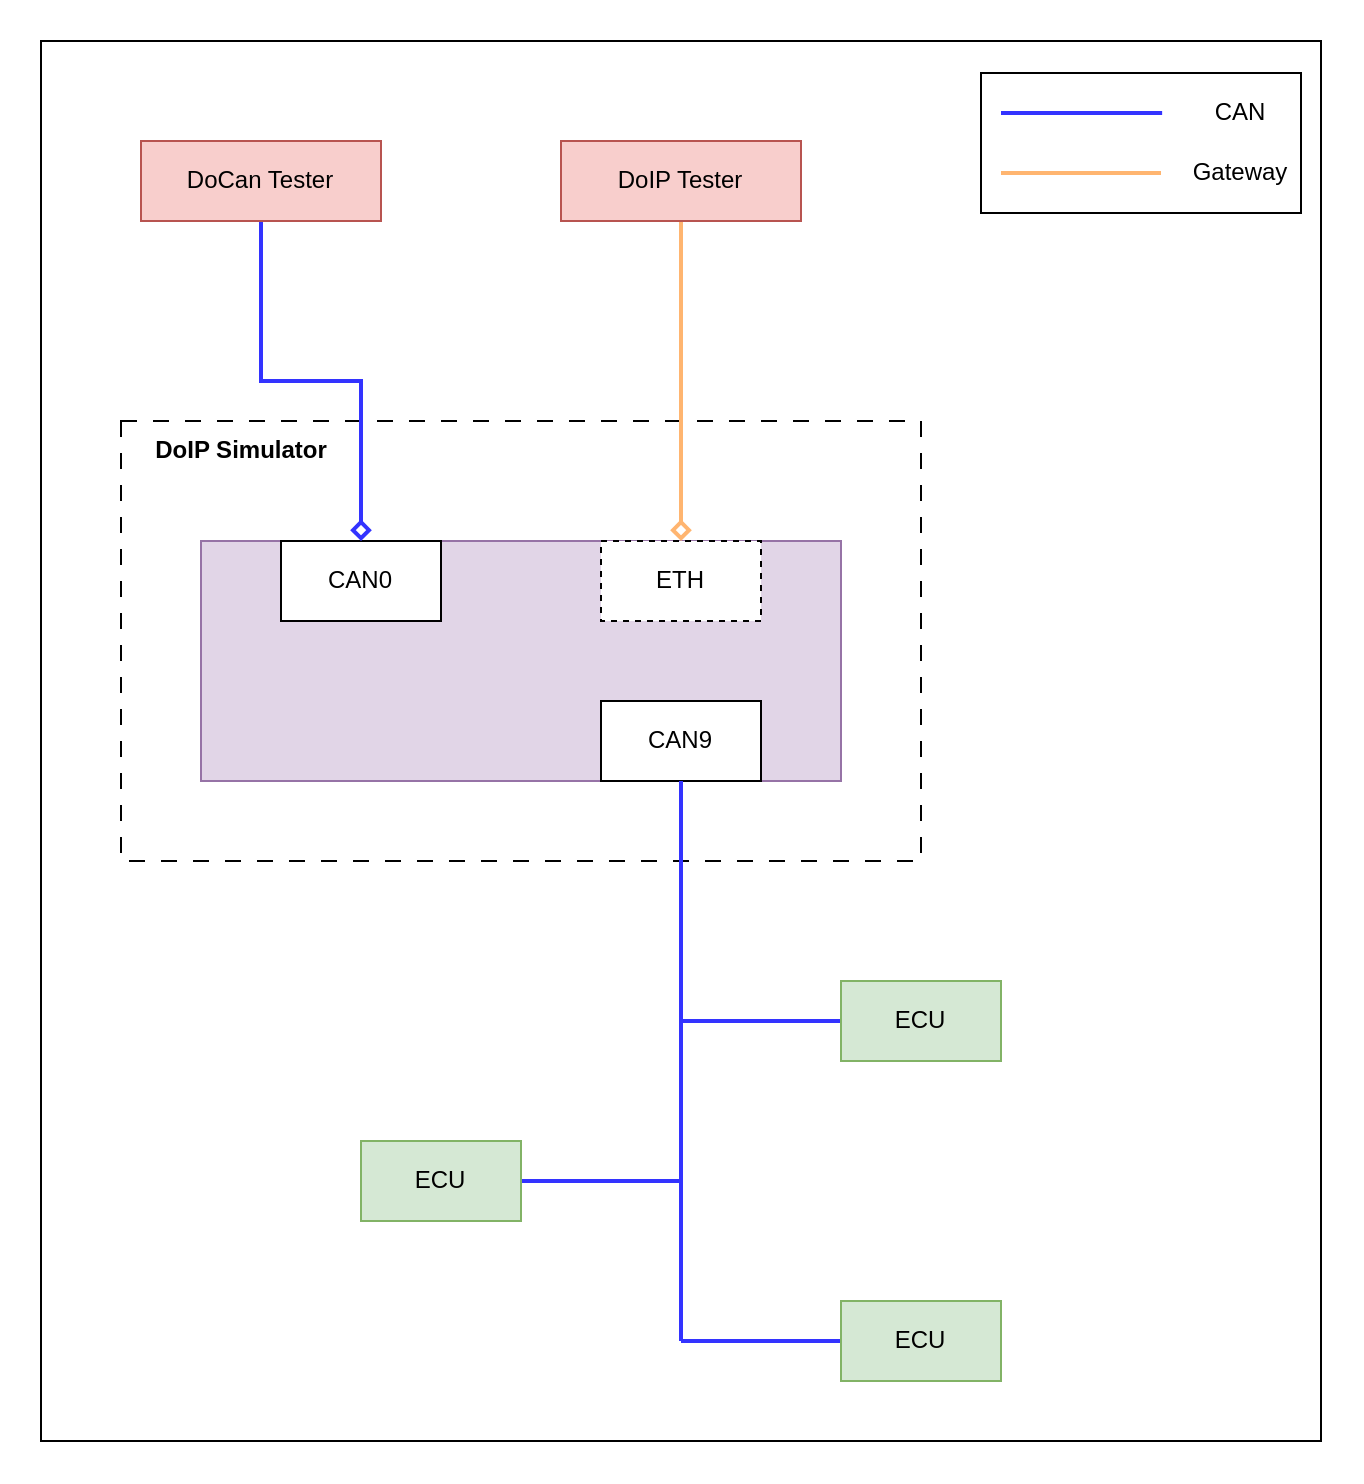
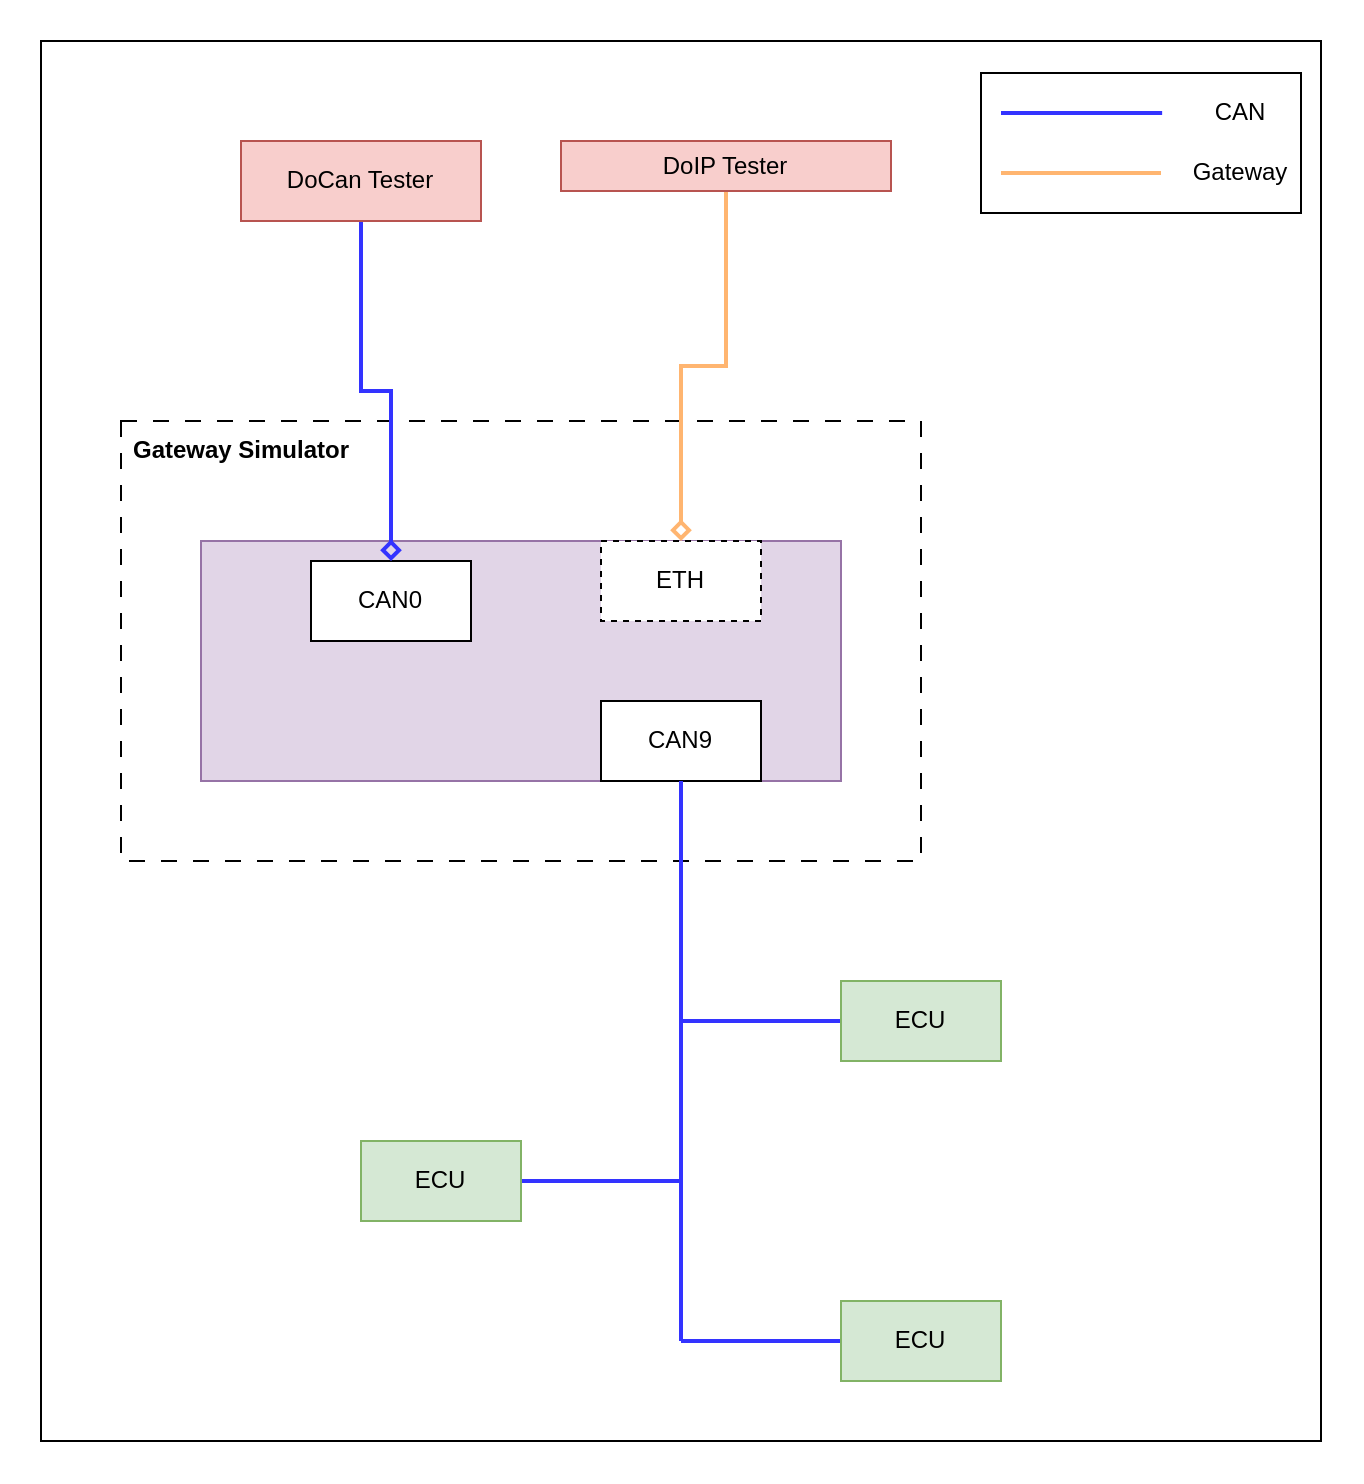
node "DoCan Tester": moved (261, 181) -> (361, 181)
node "DoIP Tester": size 240x80 -> 330x50
node "DoIP Simulator": label "DoIP Simulator" -> "Gateway Simulator"
node "CAN0": moved (361, 581) -> (391, 601)
